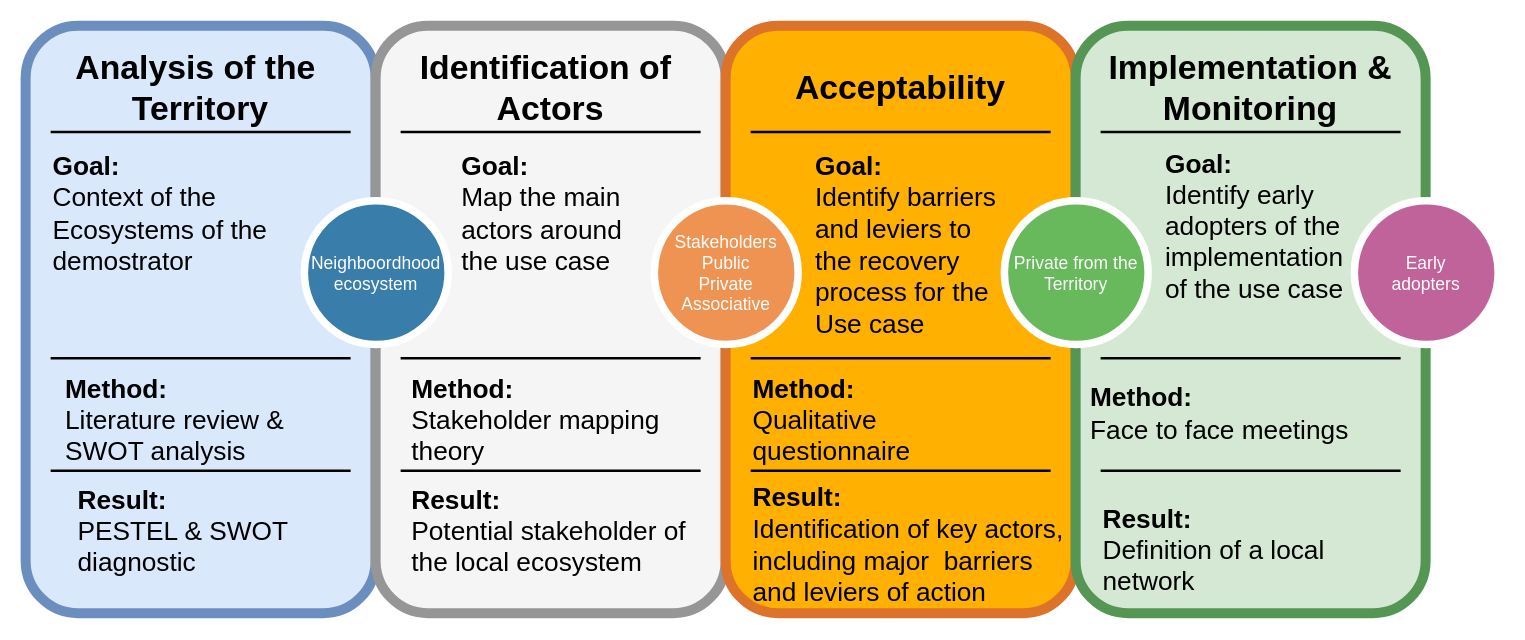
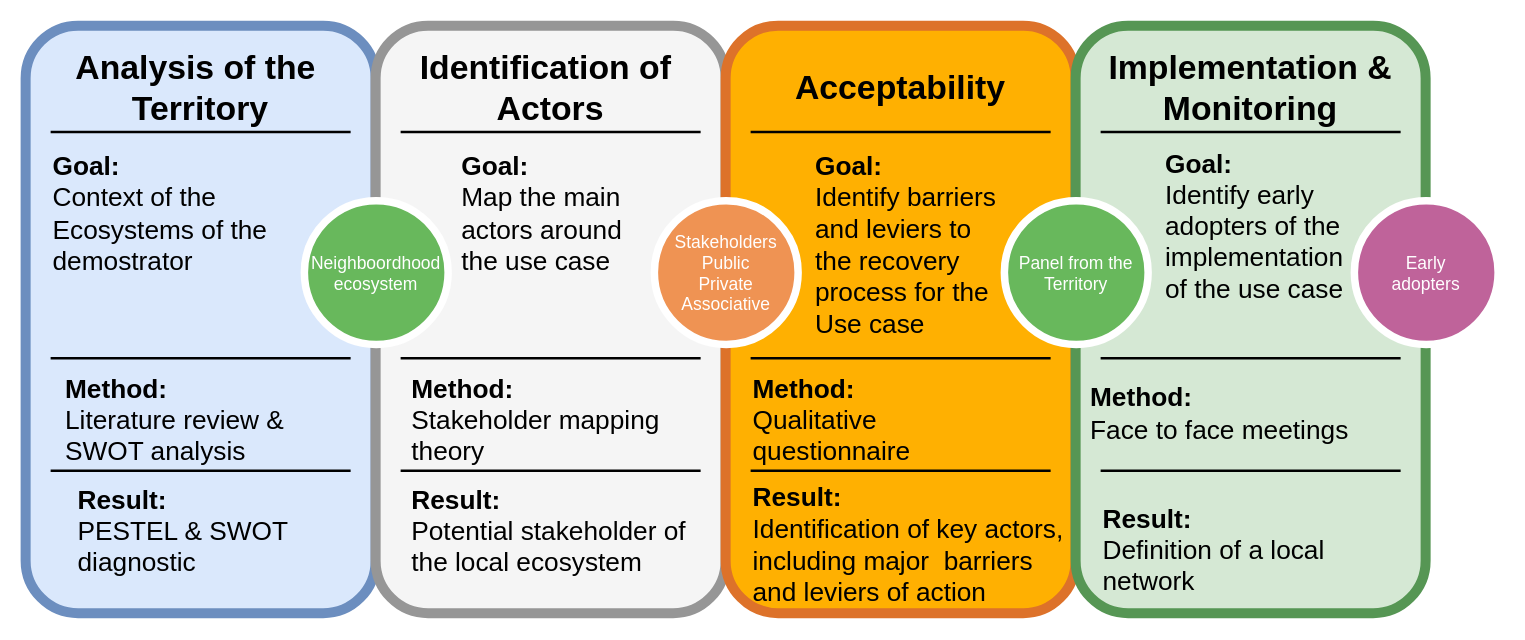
node "Neighboordhood ecosystem": fillcolor #397daa -> #68b85c
node "Private from the Territory": label "Private from the Territory" -> "Panel from the Territory"
